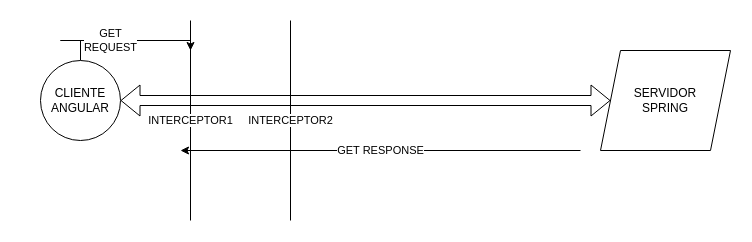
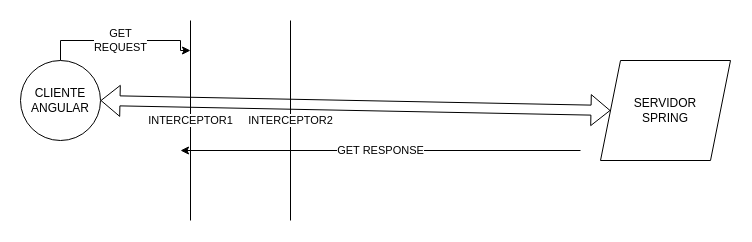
node "CLIENTE ANGULAR": moved (81, 101) -> (61, 101)
node "SERVIDOR SPRING": moved (666, 101) -> (666, 111)
